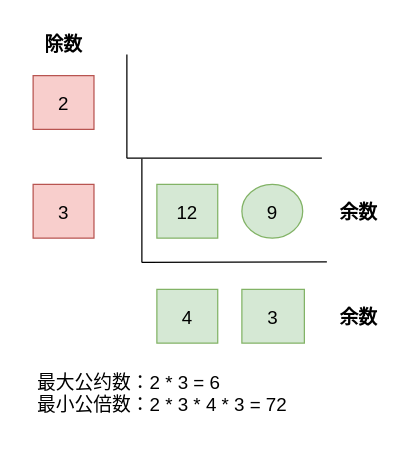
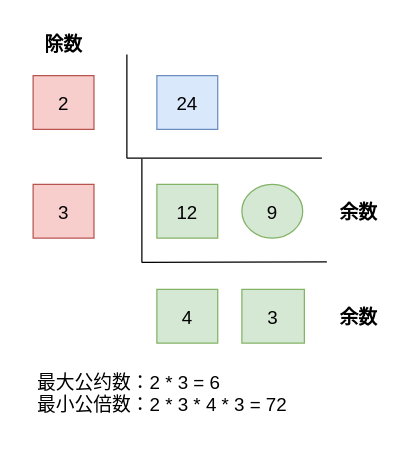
node "24": added
